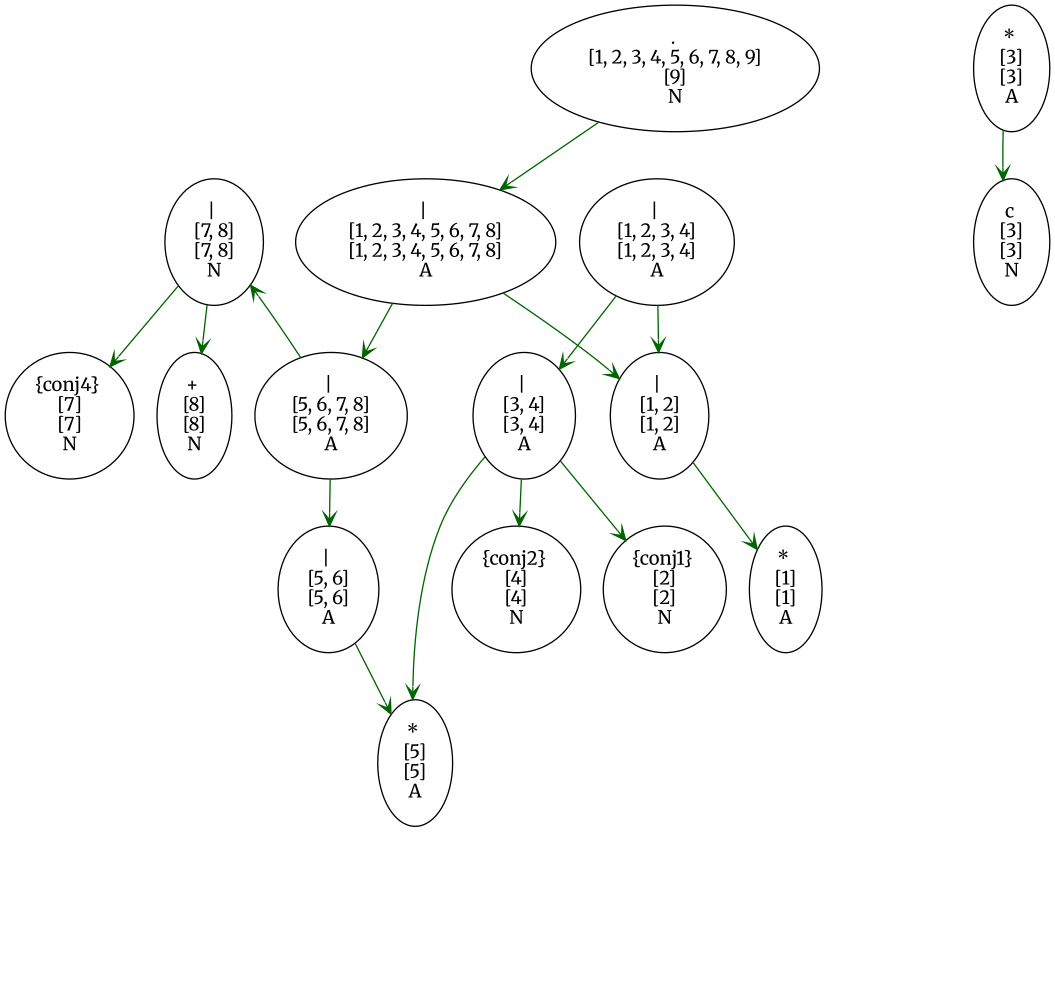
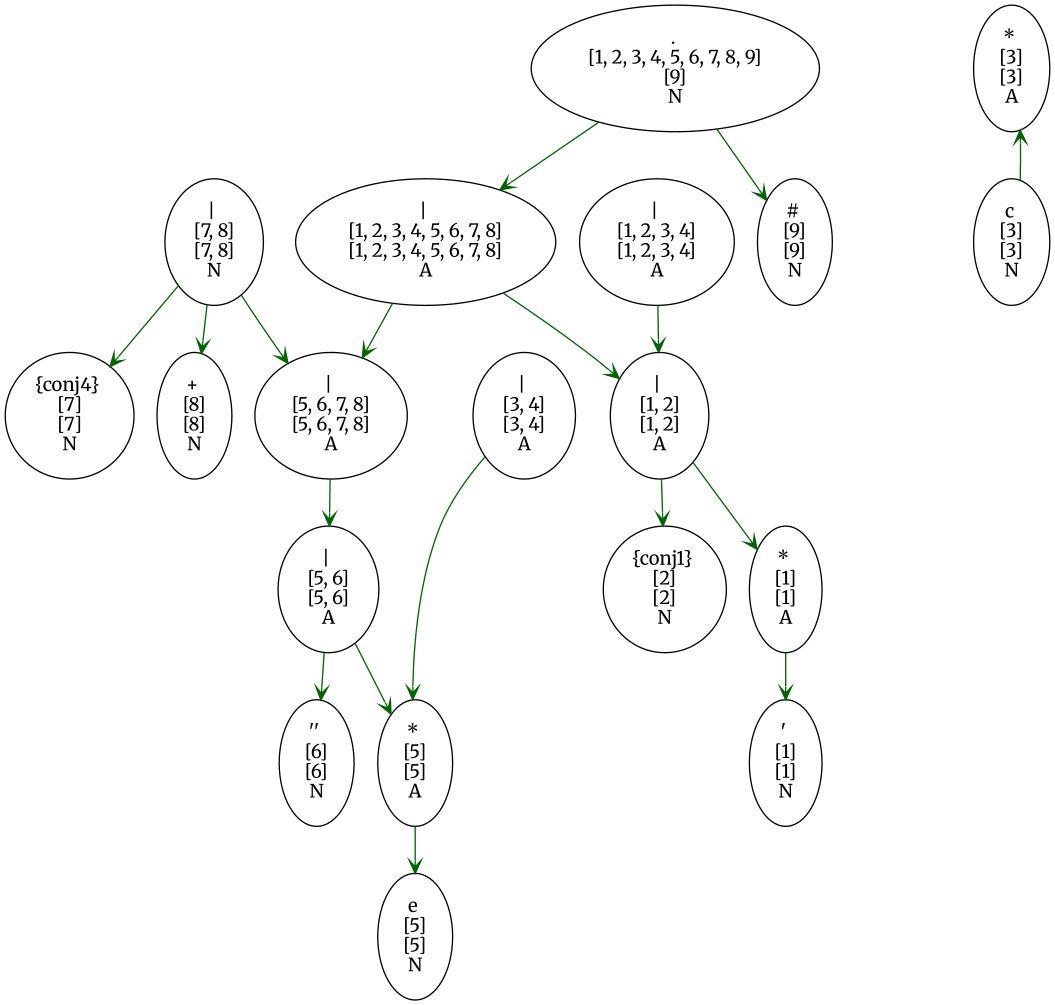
edge "* [3] [3] A" -> "c [3] [3] N": reversed
node "# [9] [9] N": added
edge "| [5, 6, 7, 8] [5, 6, 7, 8] A" -> "| [7, 8] [7, 8] N": reversed
edge "| [1, 2, 3, 4] [1, 2, 3, 4] A" -> "| [3, 4] [3, 4] A": removed
edge "| [3, 4] [3, 4] A" -> "{conj1} [2] [2] N": now "| [1, 2] [1, 2] A" -> "{conj1} [2] [2] N"
node "{conj2} [4] [4] N": removed
node "'' [6] [6] N": added
node "' [1] [1] N": added
node "e [5] [5] N": added
